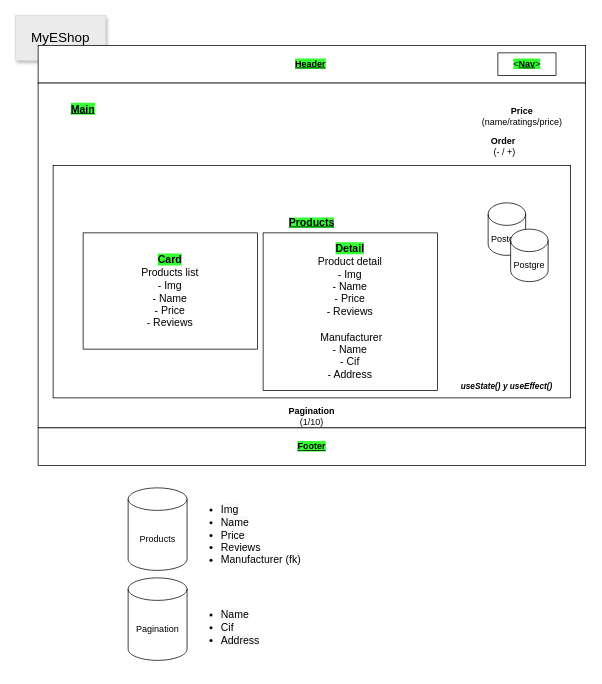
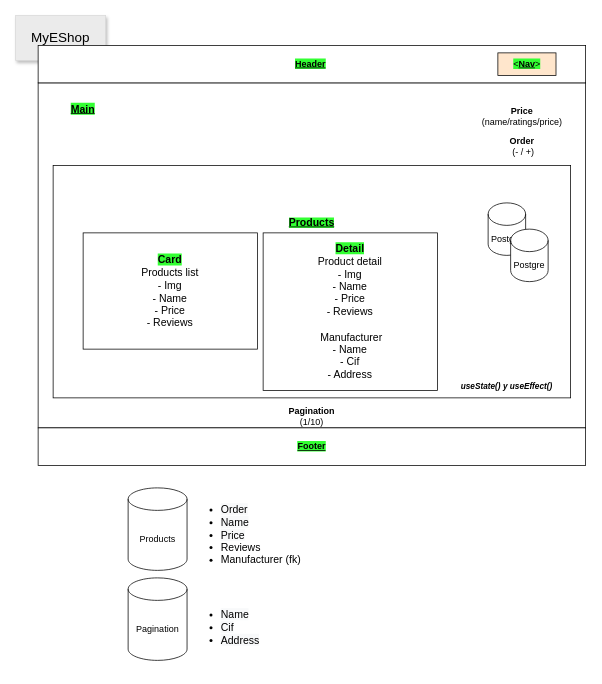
node "<Nav>": fillcolor #ffffff -> #ffe6cc
node "Order (- / +)": moved (503, 147) -> (522, 147)
node "Img Name Price Reviews Manufacturer (fk)": label "Img Name Price Reviews Manufacturer (fk)" -> "Order Name Price Reviews Manufacturer (fk)"
